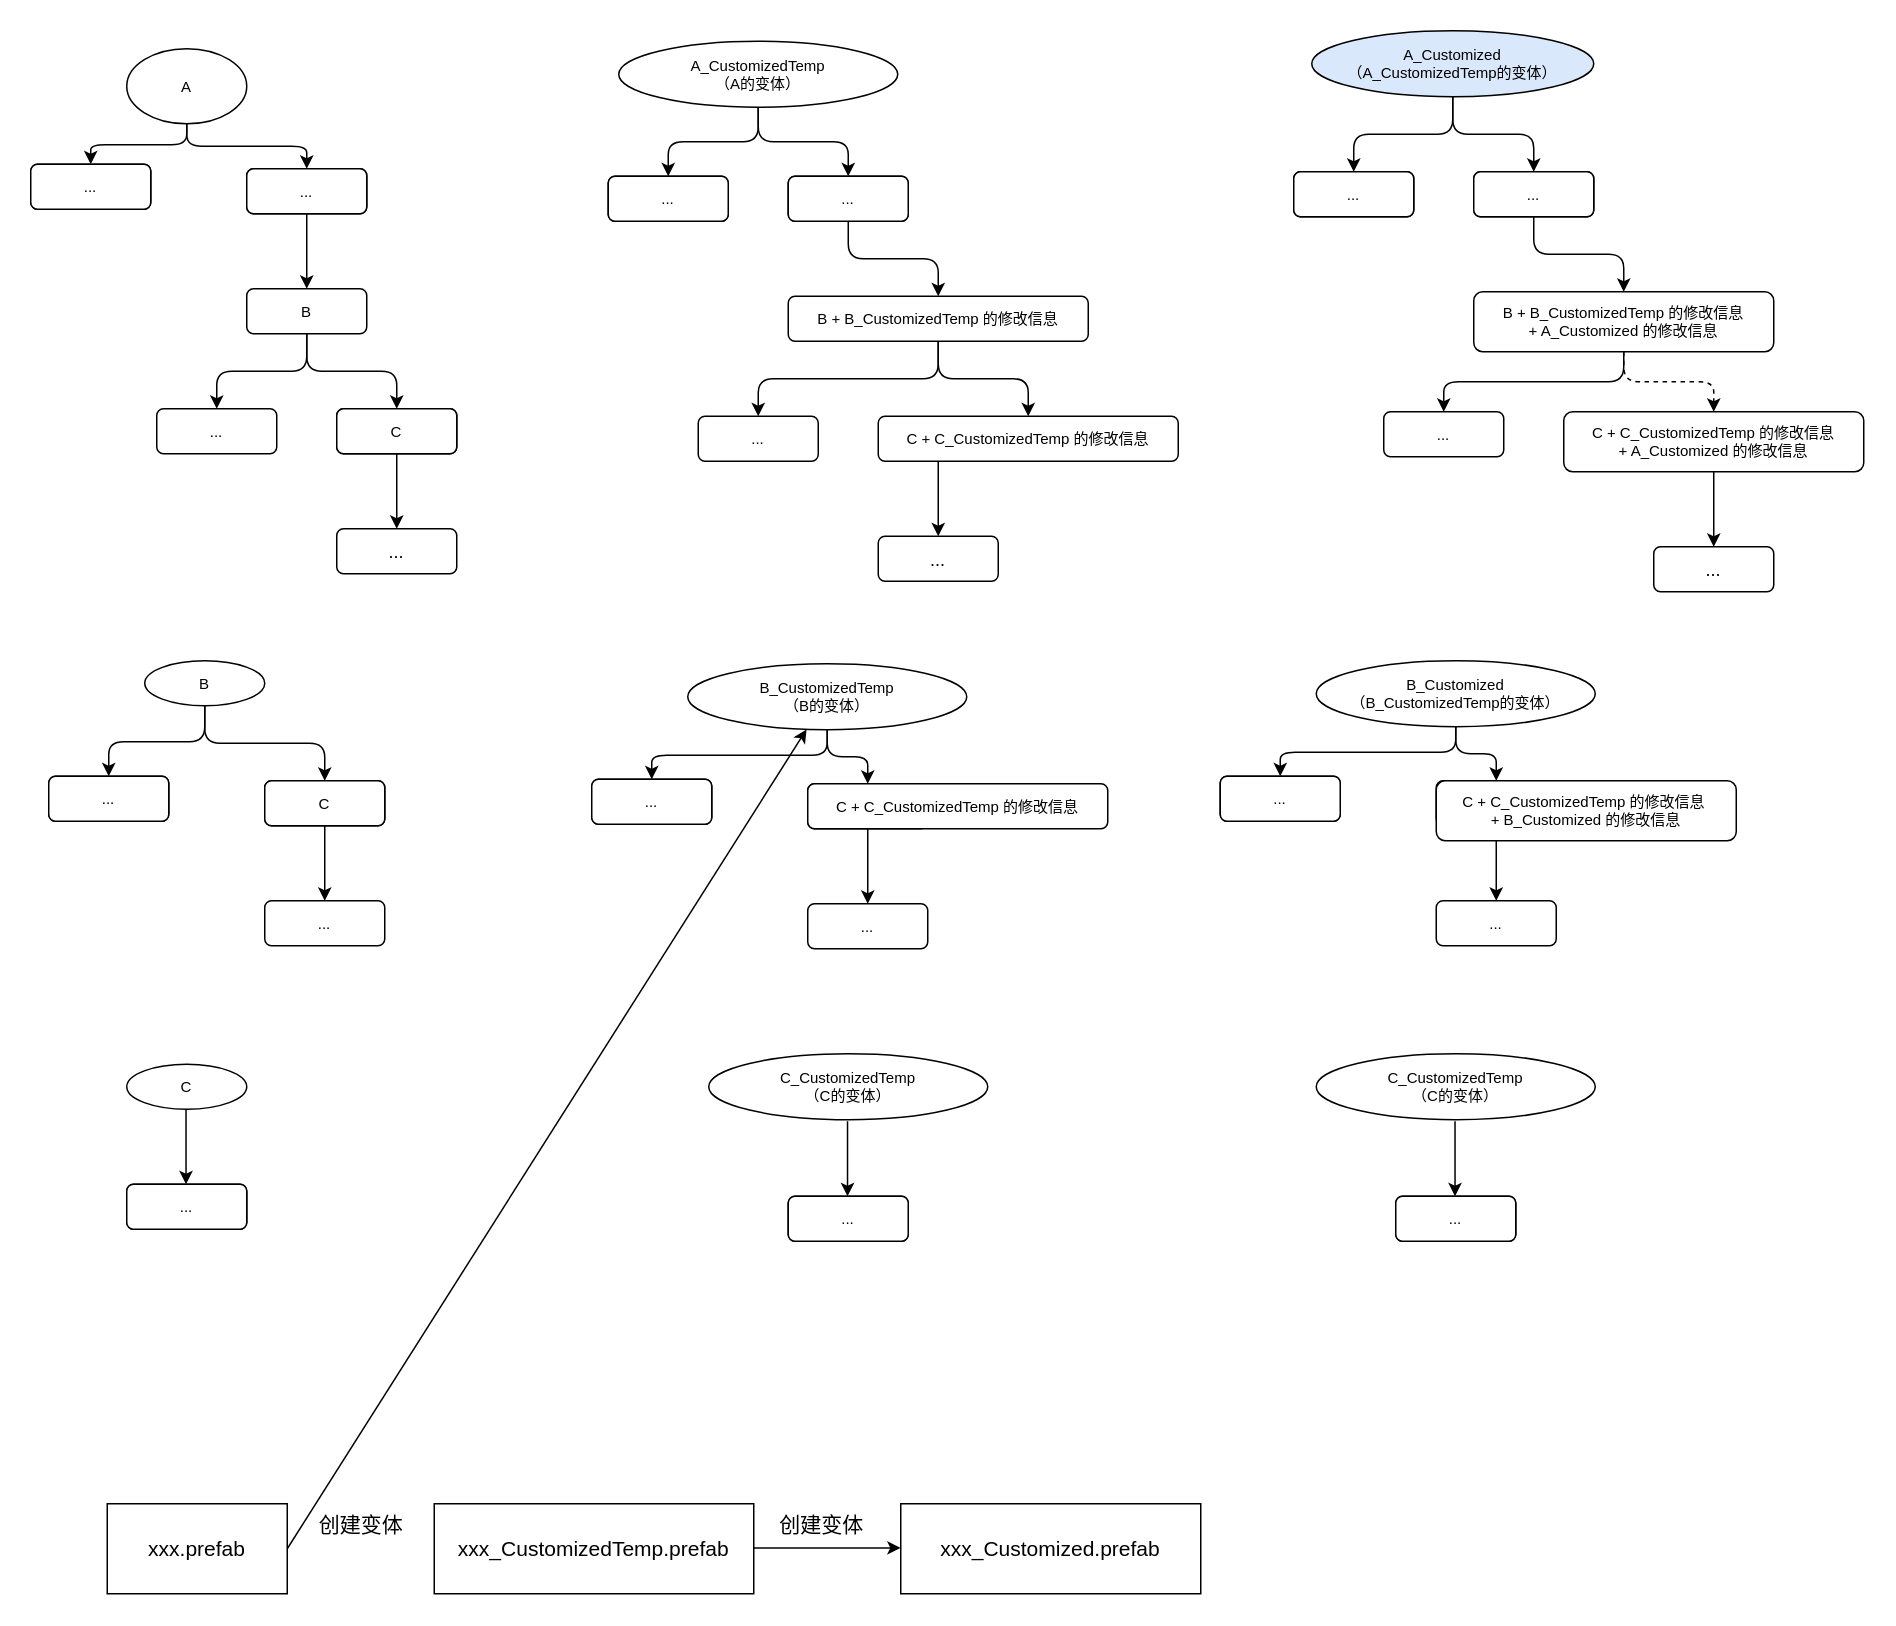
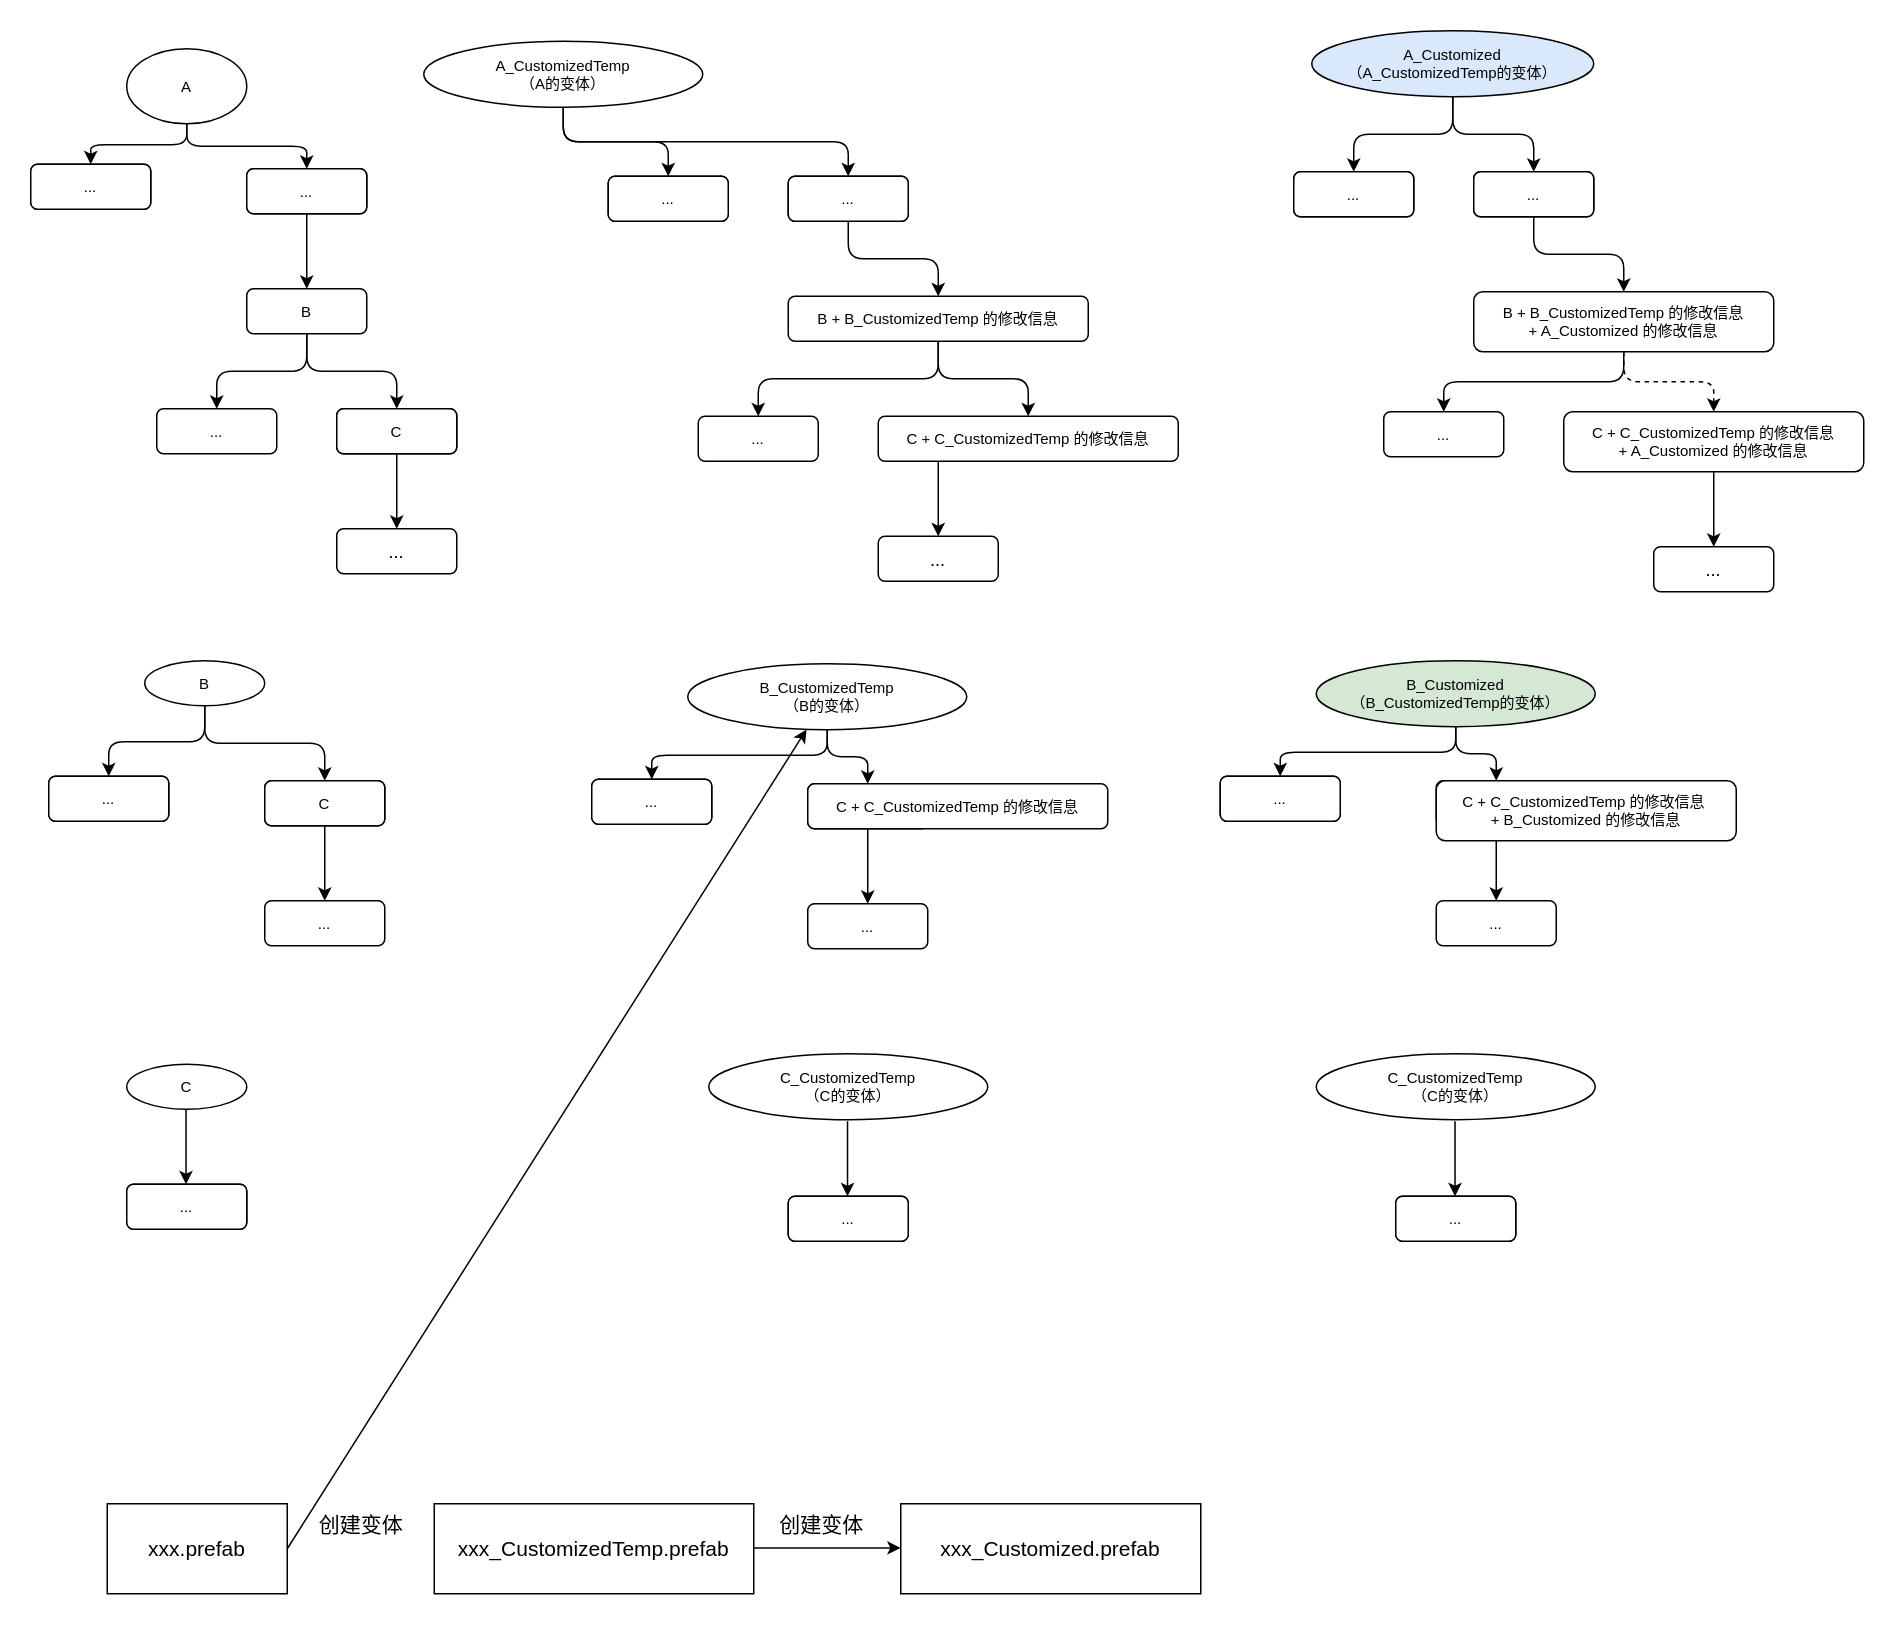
node "A_CustomizedTemp （A的变体）": moved (758, 74) -> (563, 74)
node "B_Customized （B_CustomizedTemp的变体）": fillcolor #ffffff -> #d5e8d4
